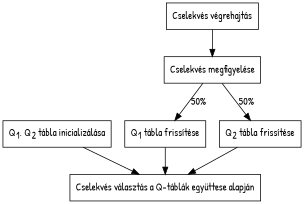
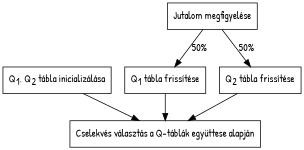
node "Cselekvés végrehajtás": removed
node "Cselekvés megfigyelése": label "Cselekvés megfigyelése" -> "Jutalom megfigyelése"
